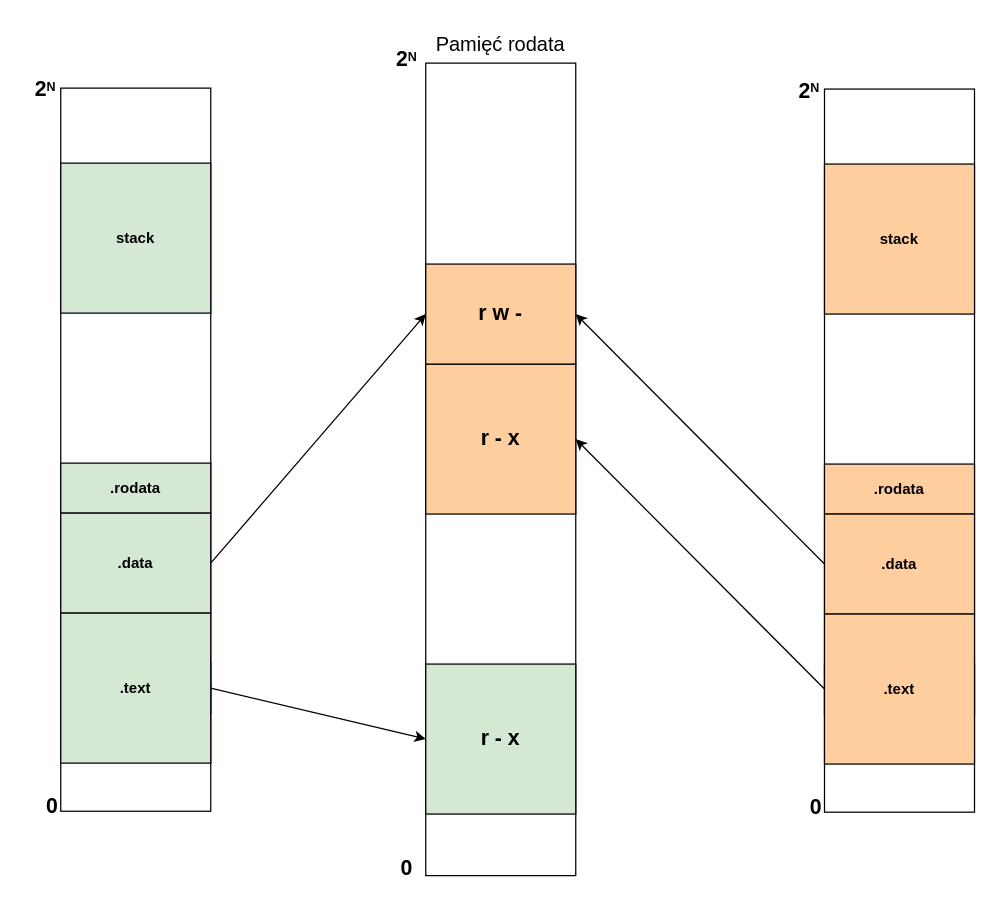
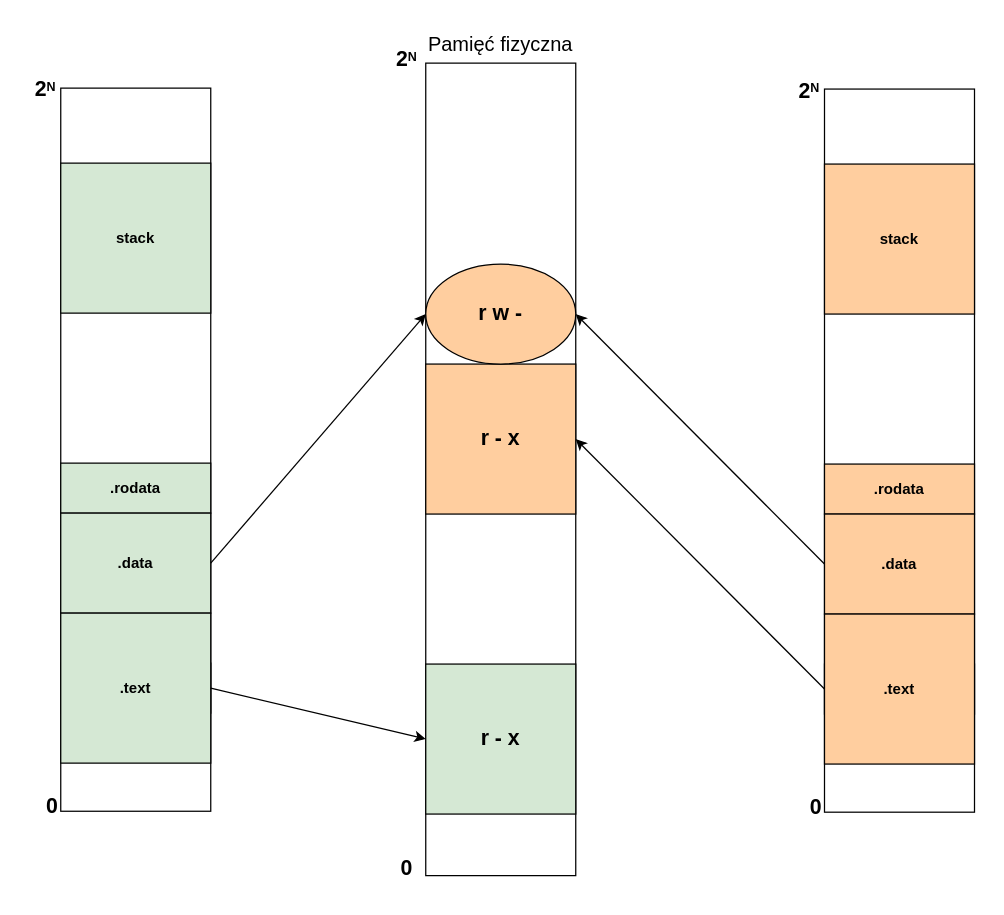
node "Pamięć rodata": label "Pamięć rodata" -> "Pamięć fizyczna"
node "r w -": shape rectangle -> ellipse
